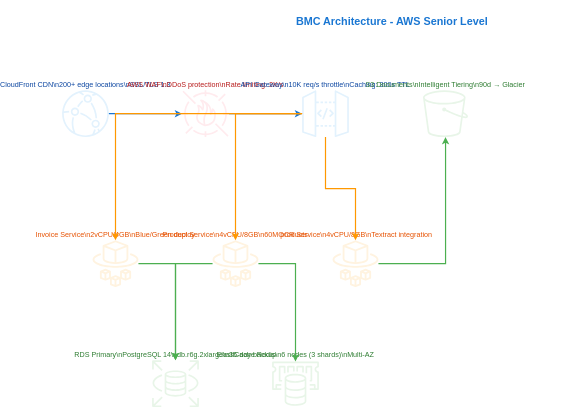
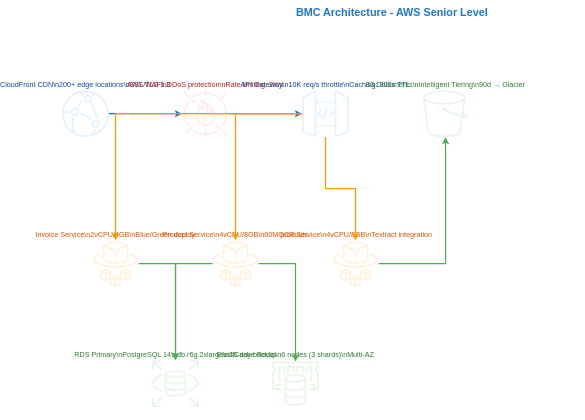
node "BMC Architecture - AWS Senior Level": moved (392, 21) -> (392, 12)
